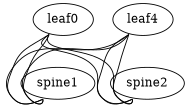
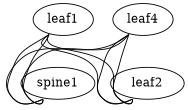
node "leaf0": label "leaf0" -> "leaf1"
node "spine2": label "spine2" -> "leaf2"
